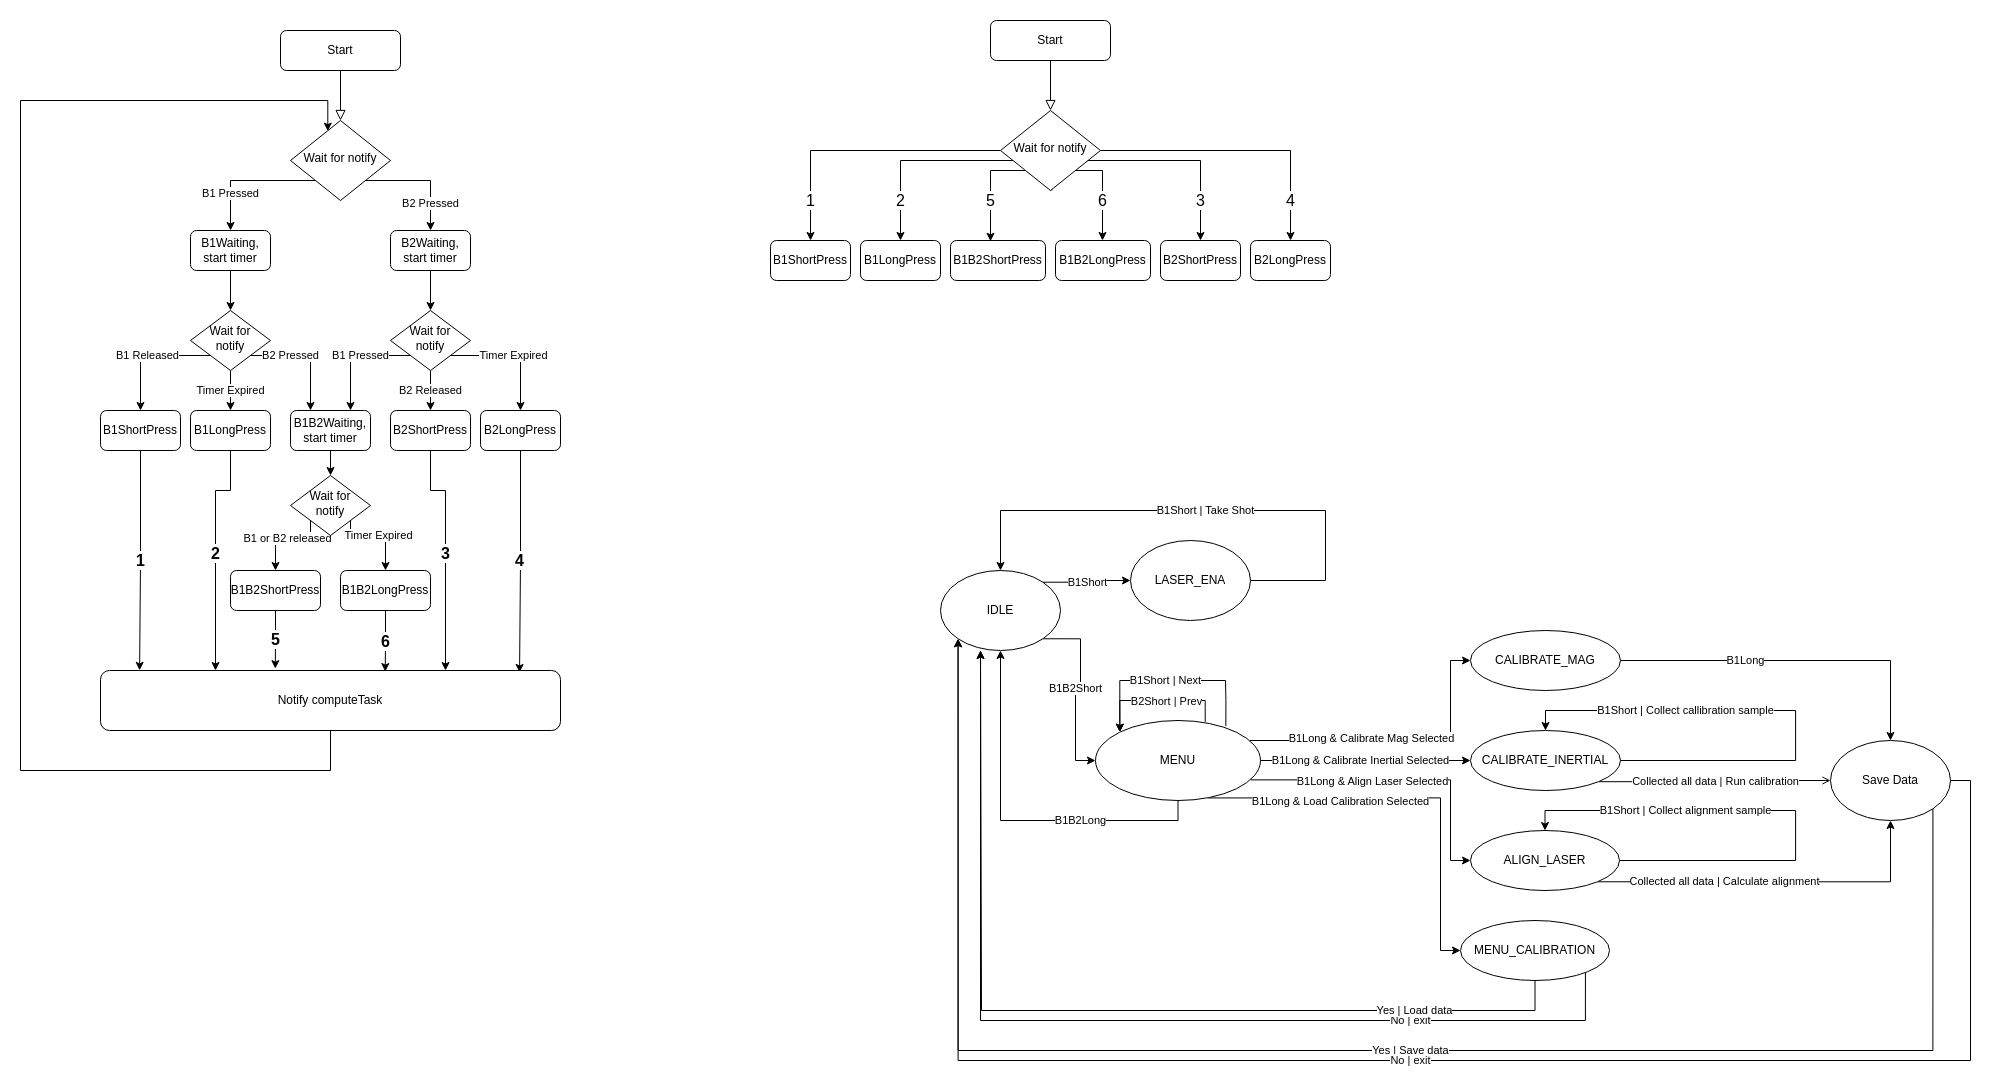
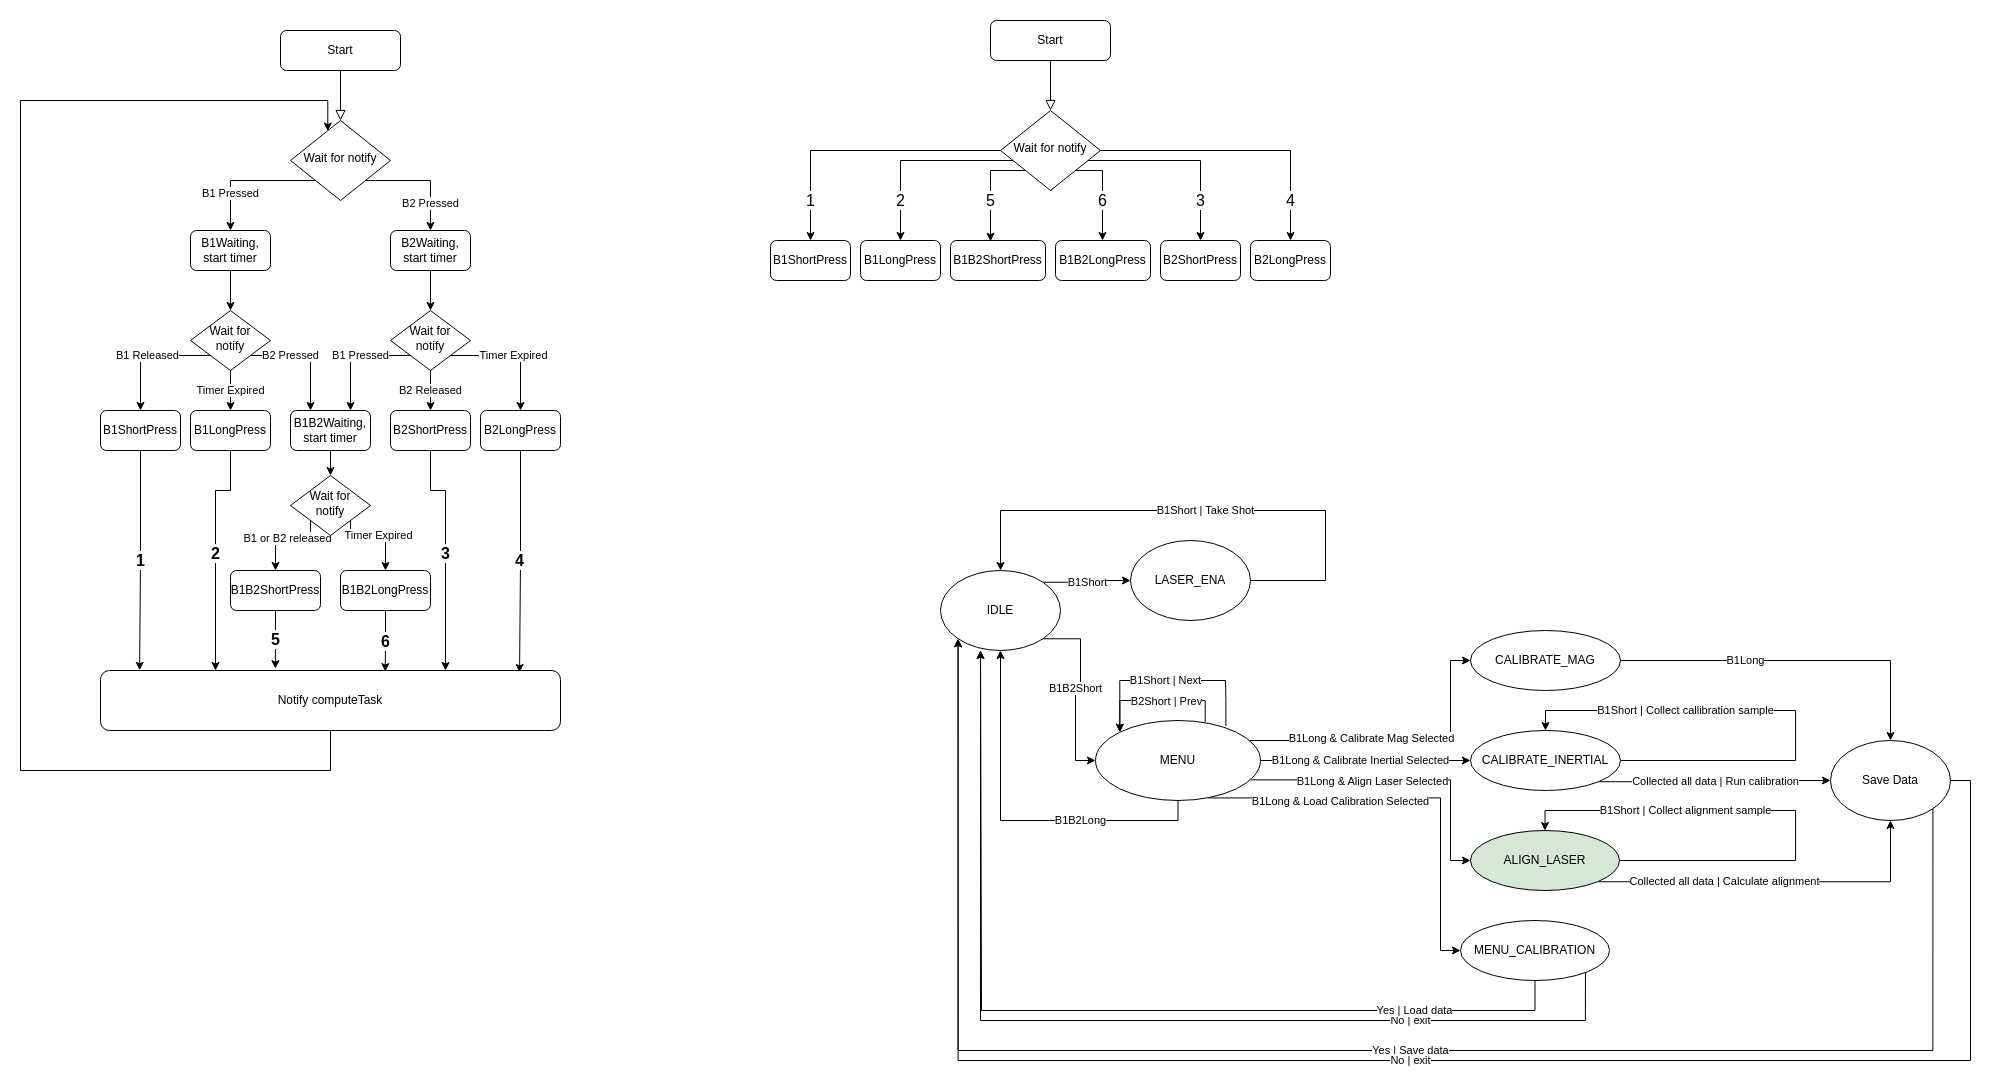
edge "CALIBRATE_INERTIAL" -> "Save Data": arrowhead open -> classic
node "ALIGN_LASER": fillcolor #ffffff -> #d5e8d4
